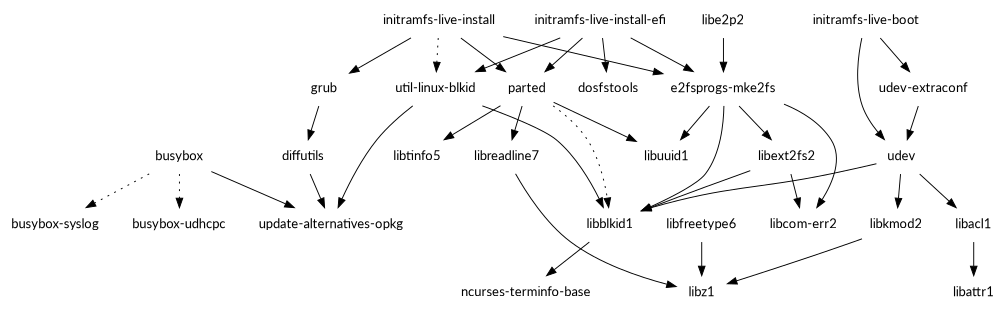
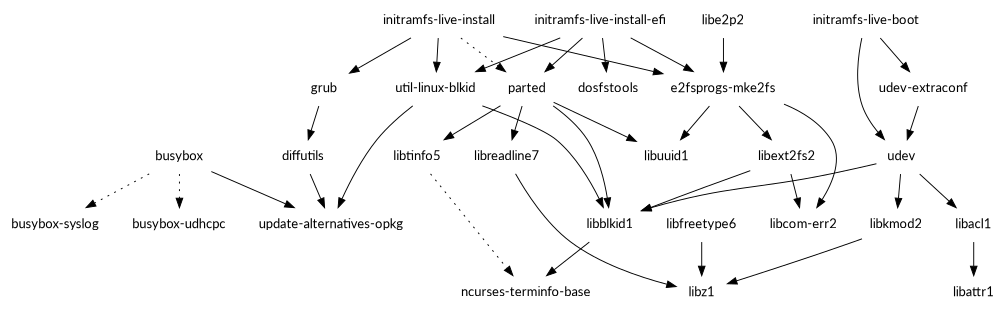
edge "initramfs-live-install" -> "util-linux-blkid": style dotted -> solid
edge "initramfs-live-install" -> "parted": style solid -> dotted
edge "parted" -> "libblkid1": style dotted -> solid
edge "e2fsprogs-mke2fs" -> "libblkid1": removed
edge "libtinfo5" -> "ncurses-terminfo-base": added
